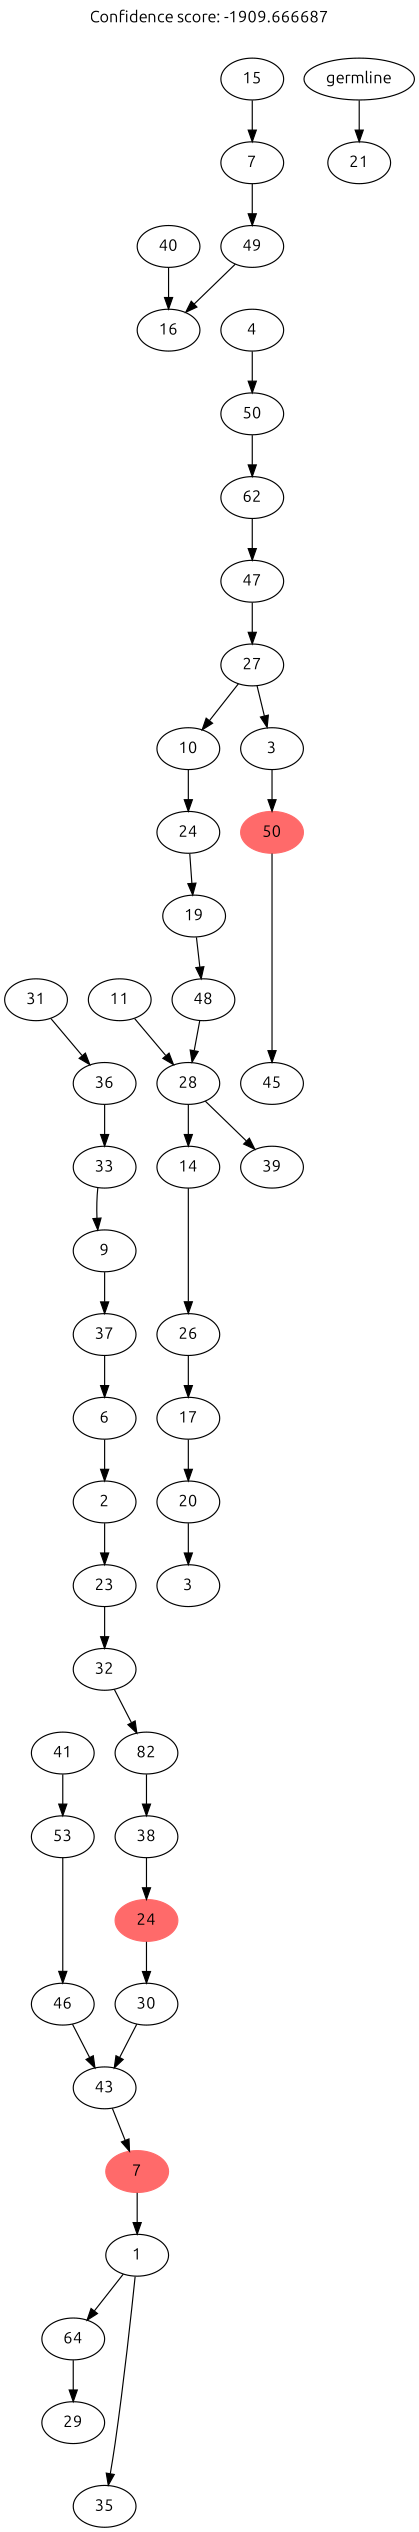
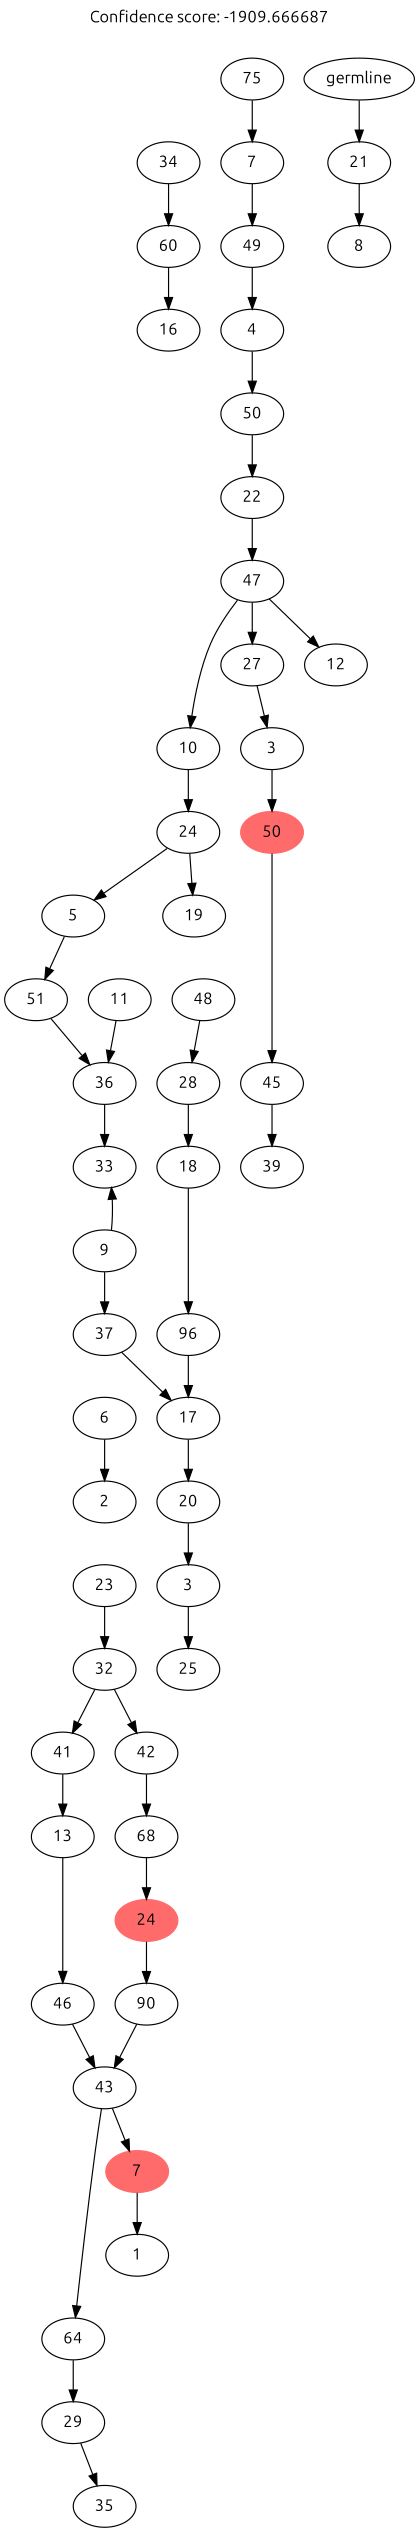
node "15": label "15" -> "75"
node "34": added
node "40": label "40" -> "60"
node "8": added
edge "49" -> "16": now "49" -> "4"
node "62": label "62" -> "22"
node "12": added
edge "27" -> "10": now "47" -> "10"
node "5": added
edge "19" -> "48": removed
node "31": label "31" -> "51"
edge "11" -> "28": now "11" -> "36"
edge "28" -> "39": now "45" -> "39"
node "14": label "14" -> "18"
edge "33" -> "9": reversed
node "26": label "26" -> "96"
edge "37" -> "6": now "37" -> "17"
edge "2" -> "23": removed
node "25": added
edge "32" -> "41": added
node "82": label "82" -> "42"
node "53": label "53" -> "13"
node "38": label "38" -> "68"
node "30": label "30" -> "90"
edge "1" -> "64": now "43" -> "64"
edge "1" -> "35": now "29" -> "35"
